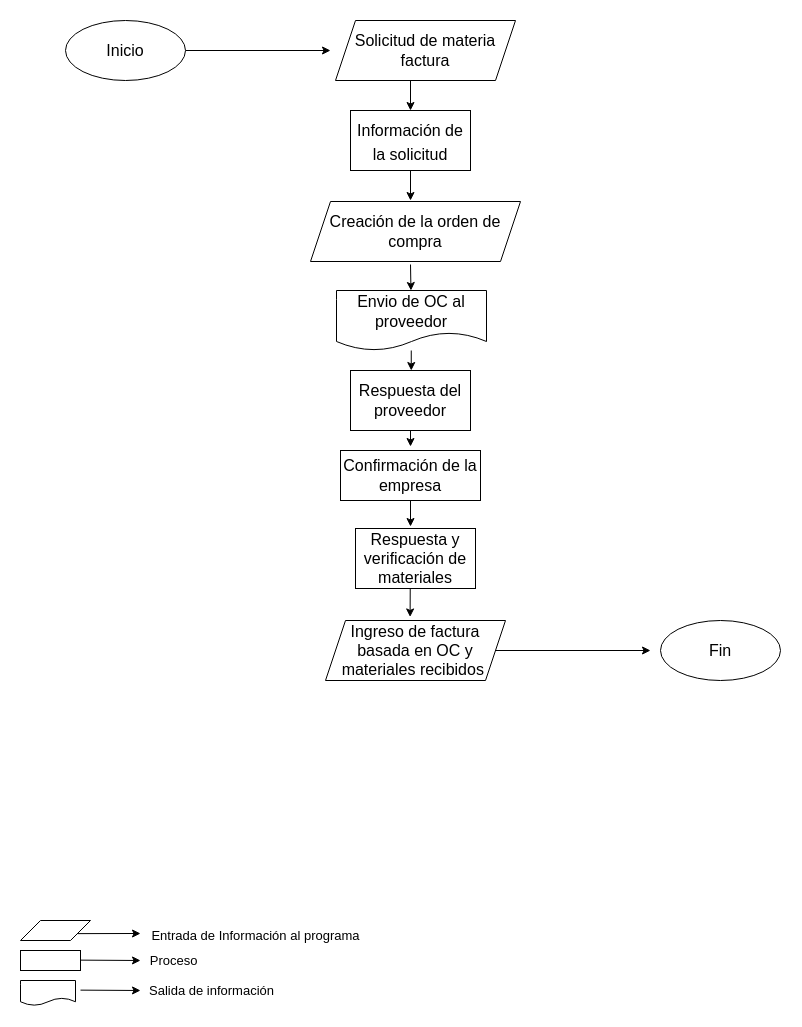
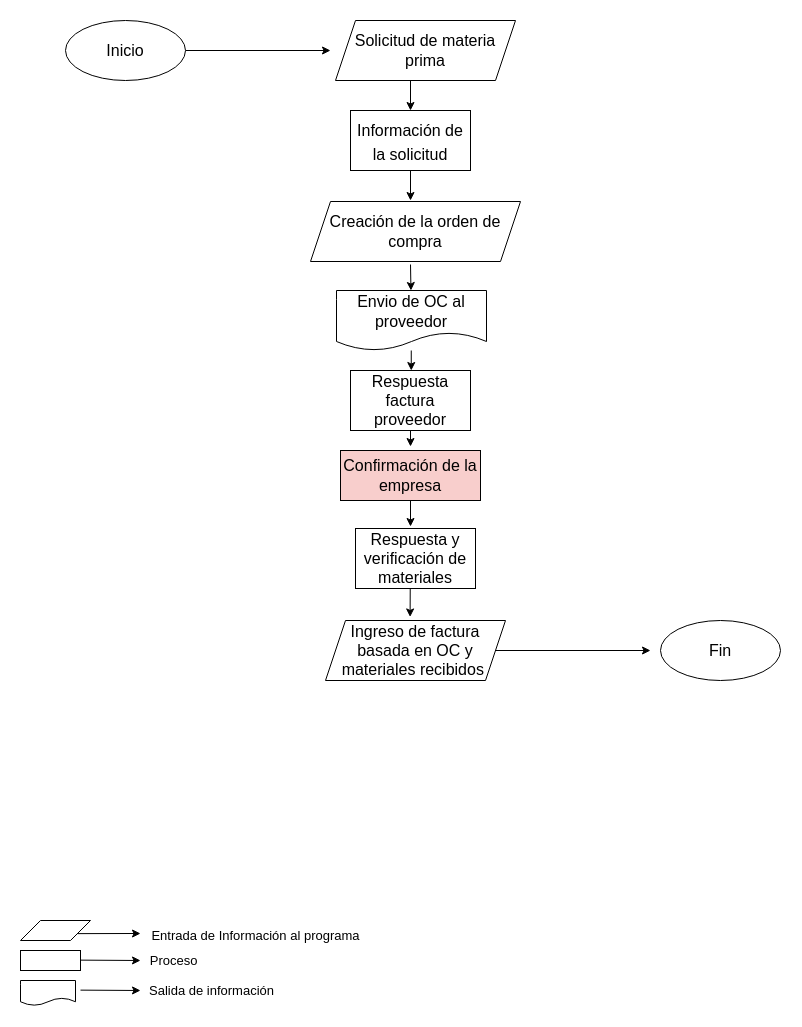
node "Solicitud de materia factura": label "Solicitud de materia factura" -> "Solicitud de materia prima"
node "Respuesta del proveedor": label "Respuesta del proveedor" -> "Respuesta factura proveedor"
node "Confirmación de la empresa": fillcolor #ffffff -> #f8cecc
